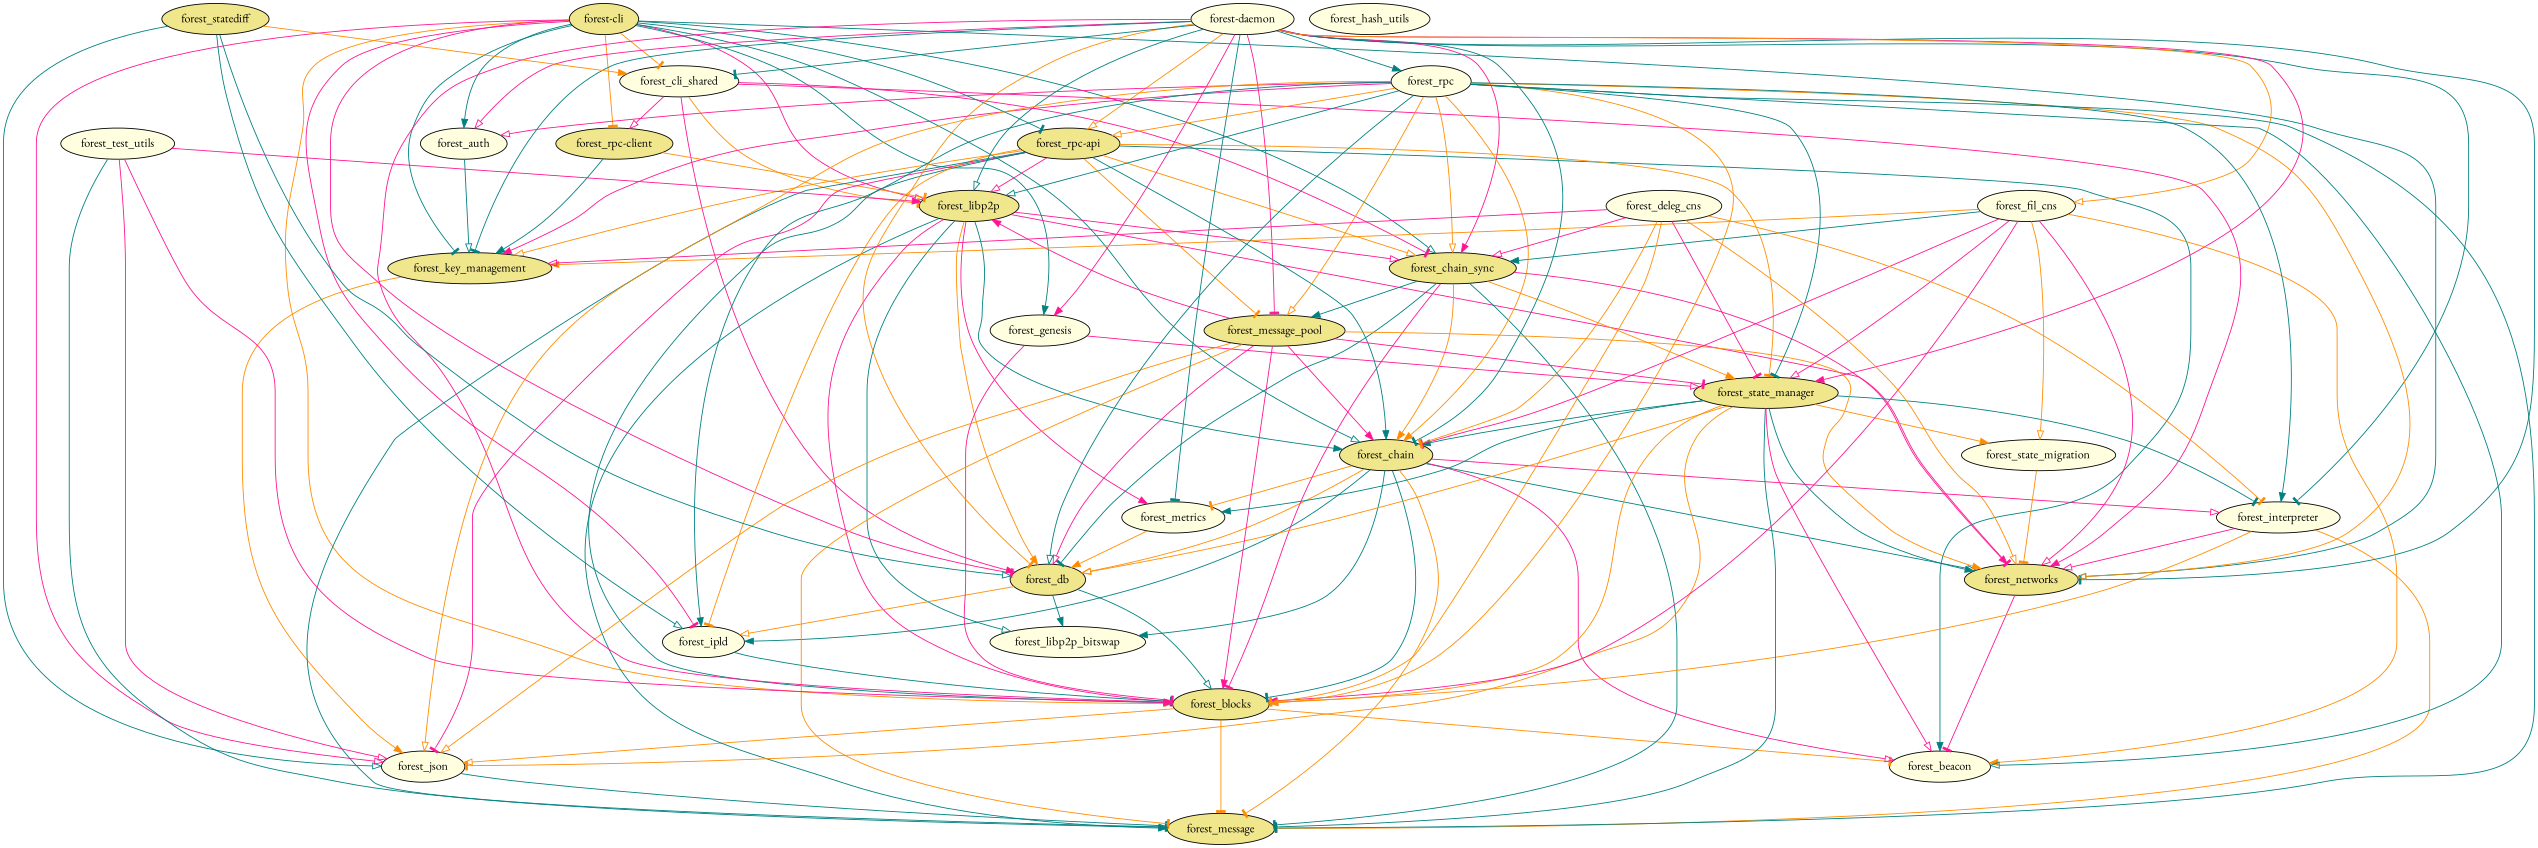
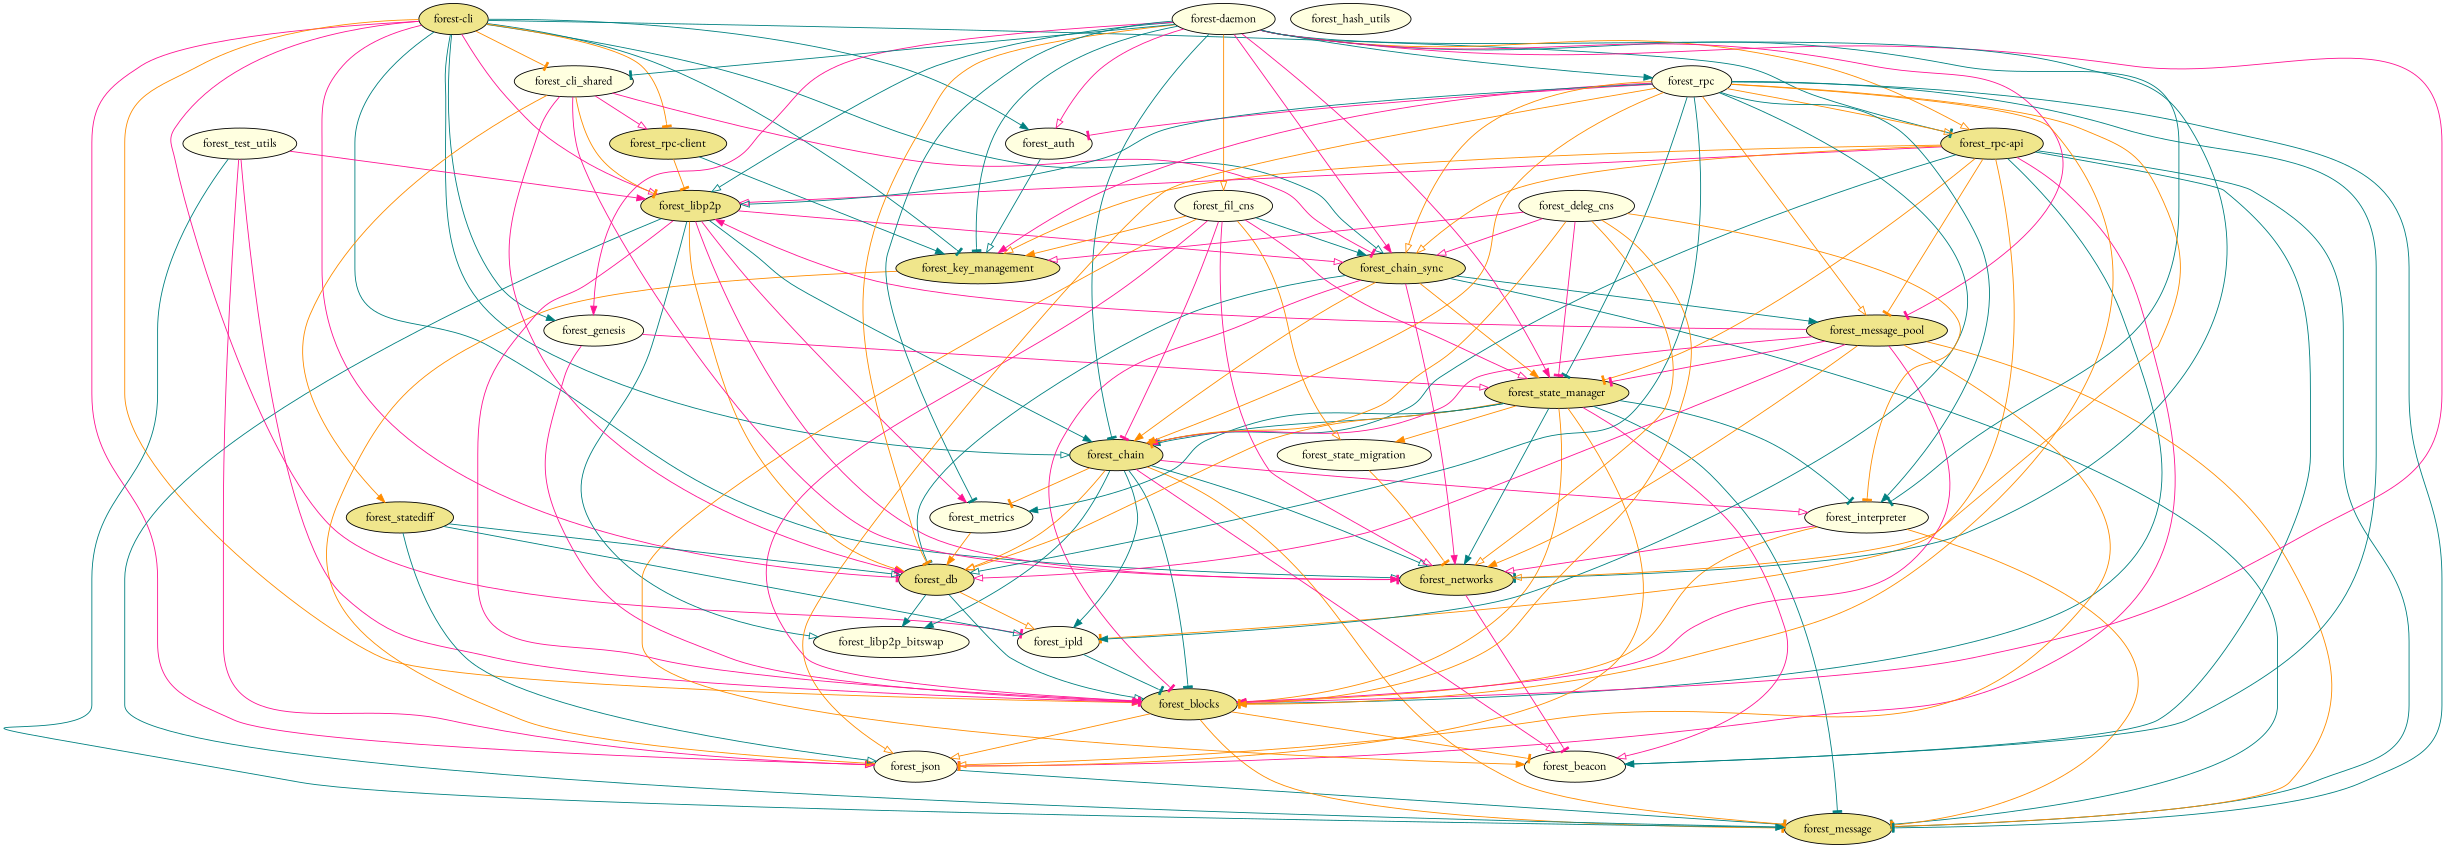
edge "forest_statediff" -> "forest_cli_shared": reversed
edge "forest_rpc" -> "forest_auth": arrowhead onormal -> tee
